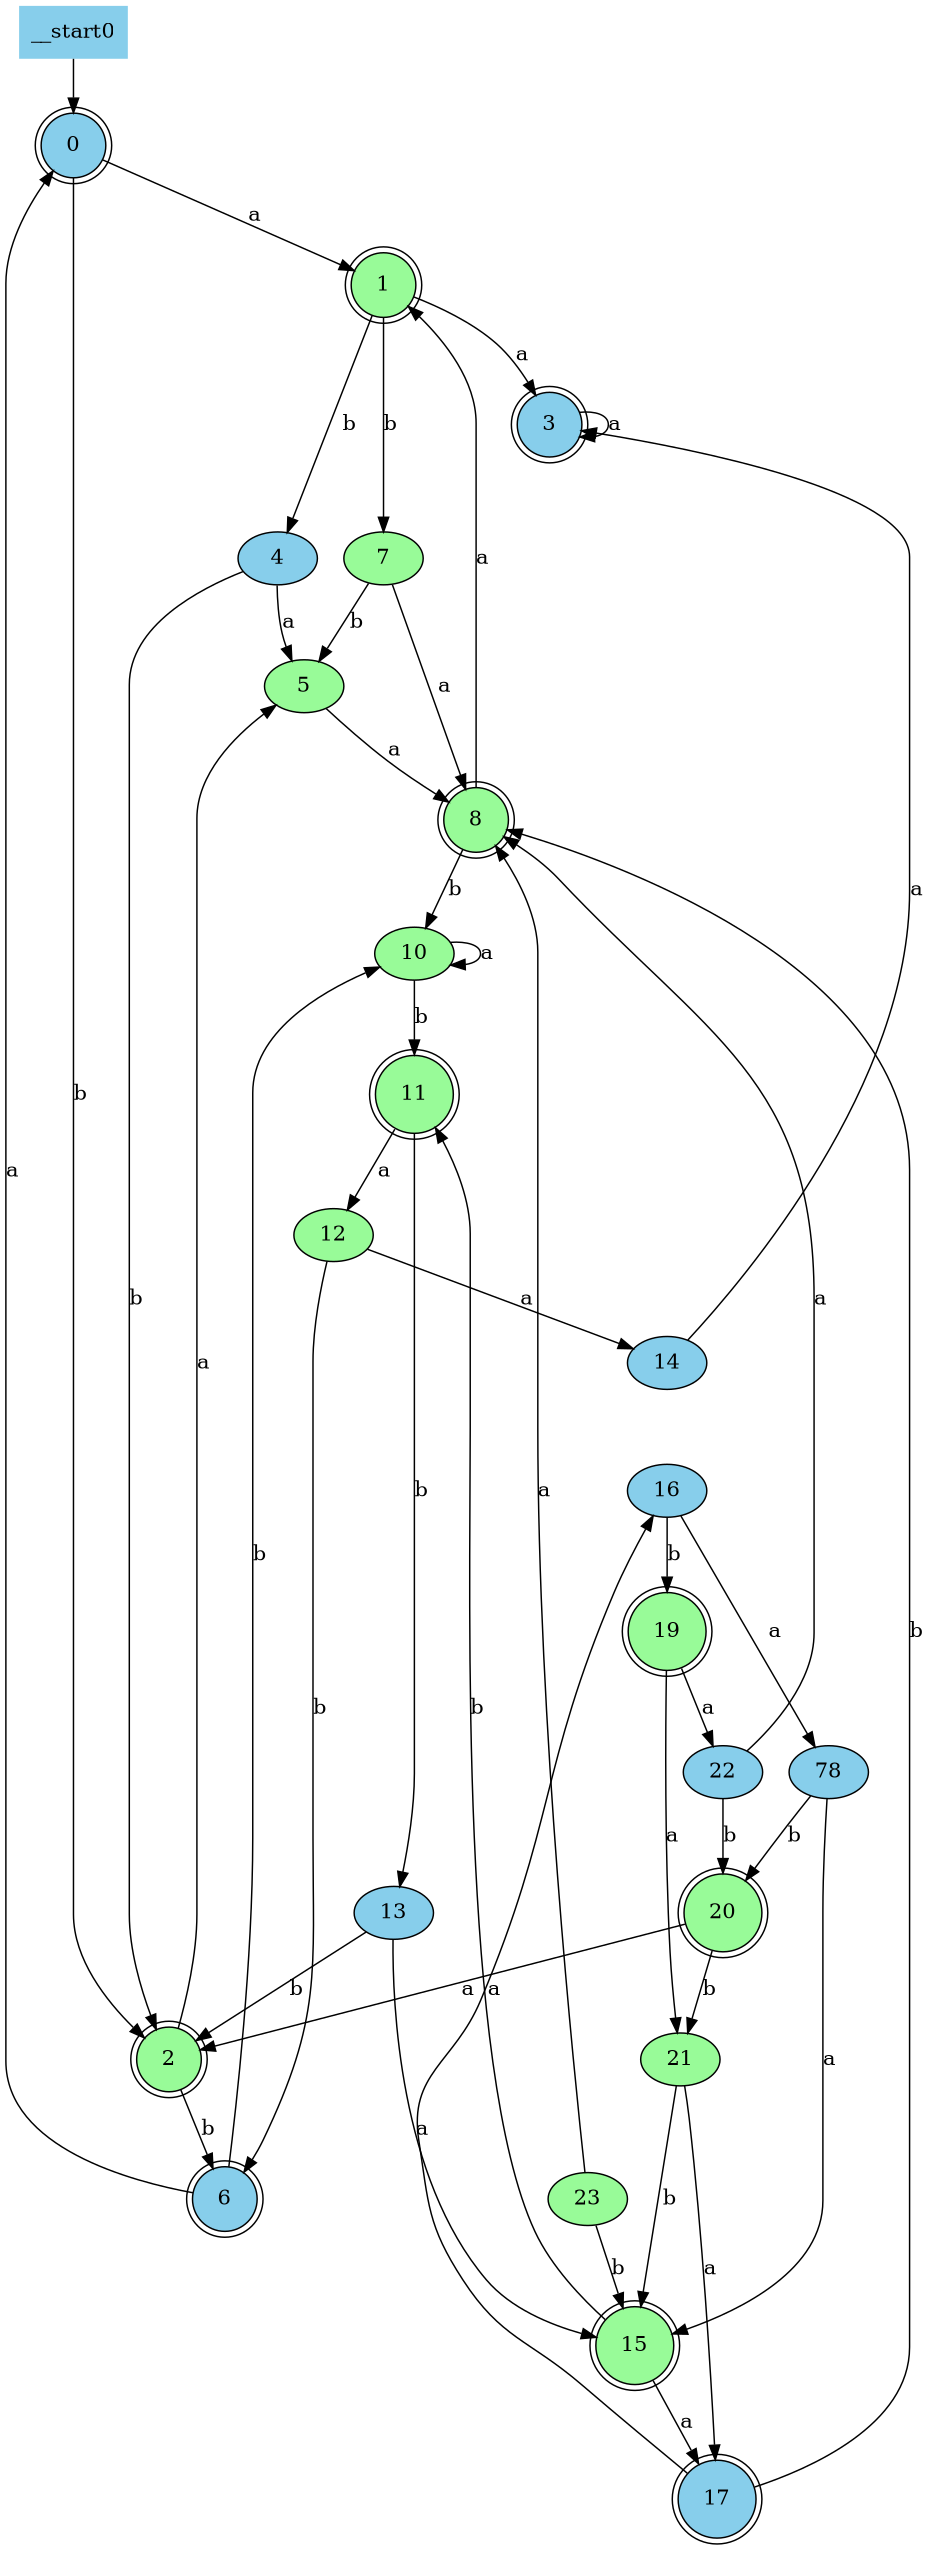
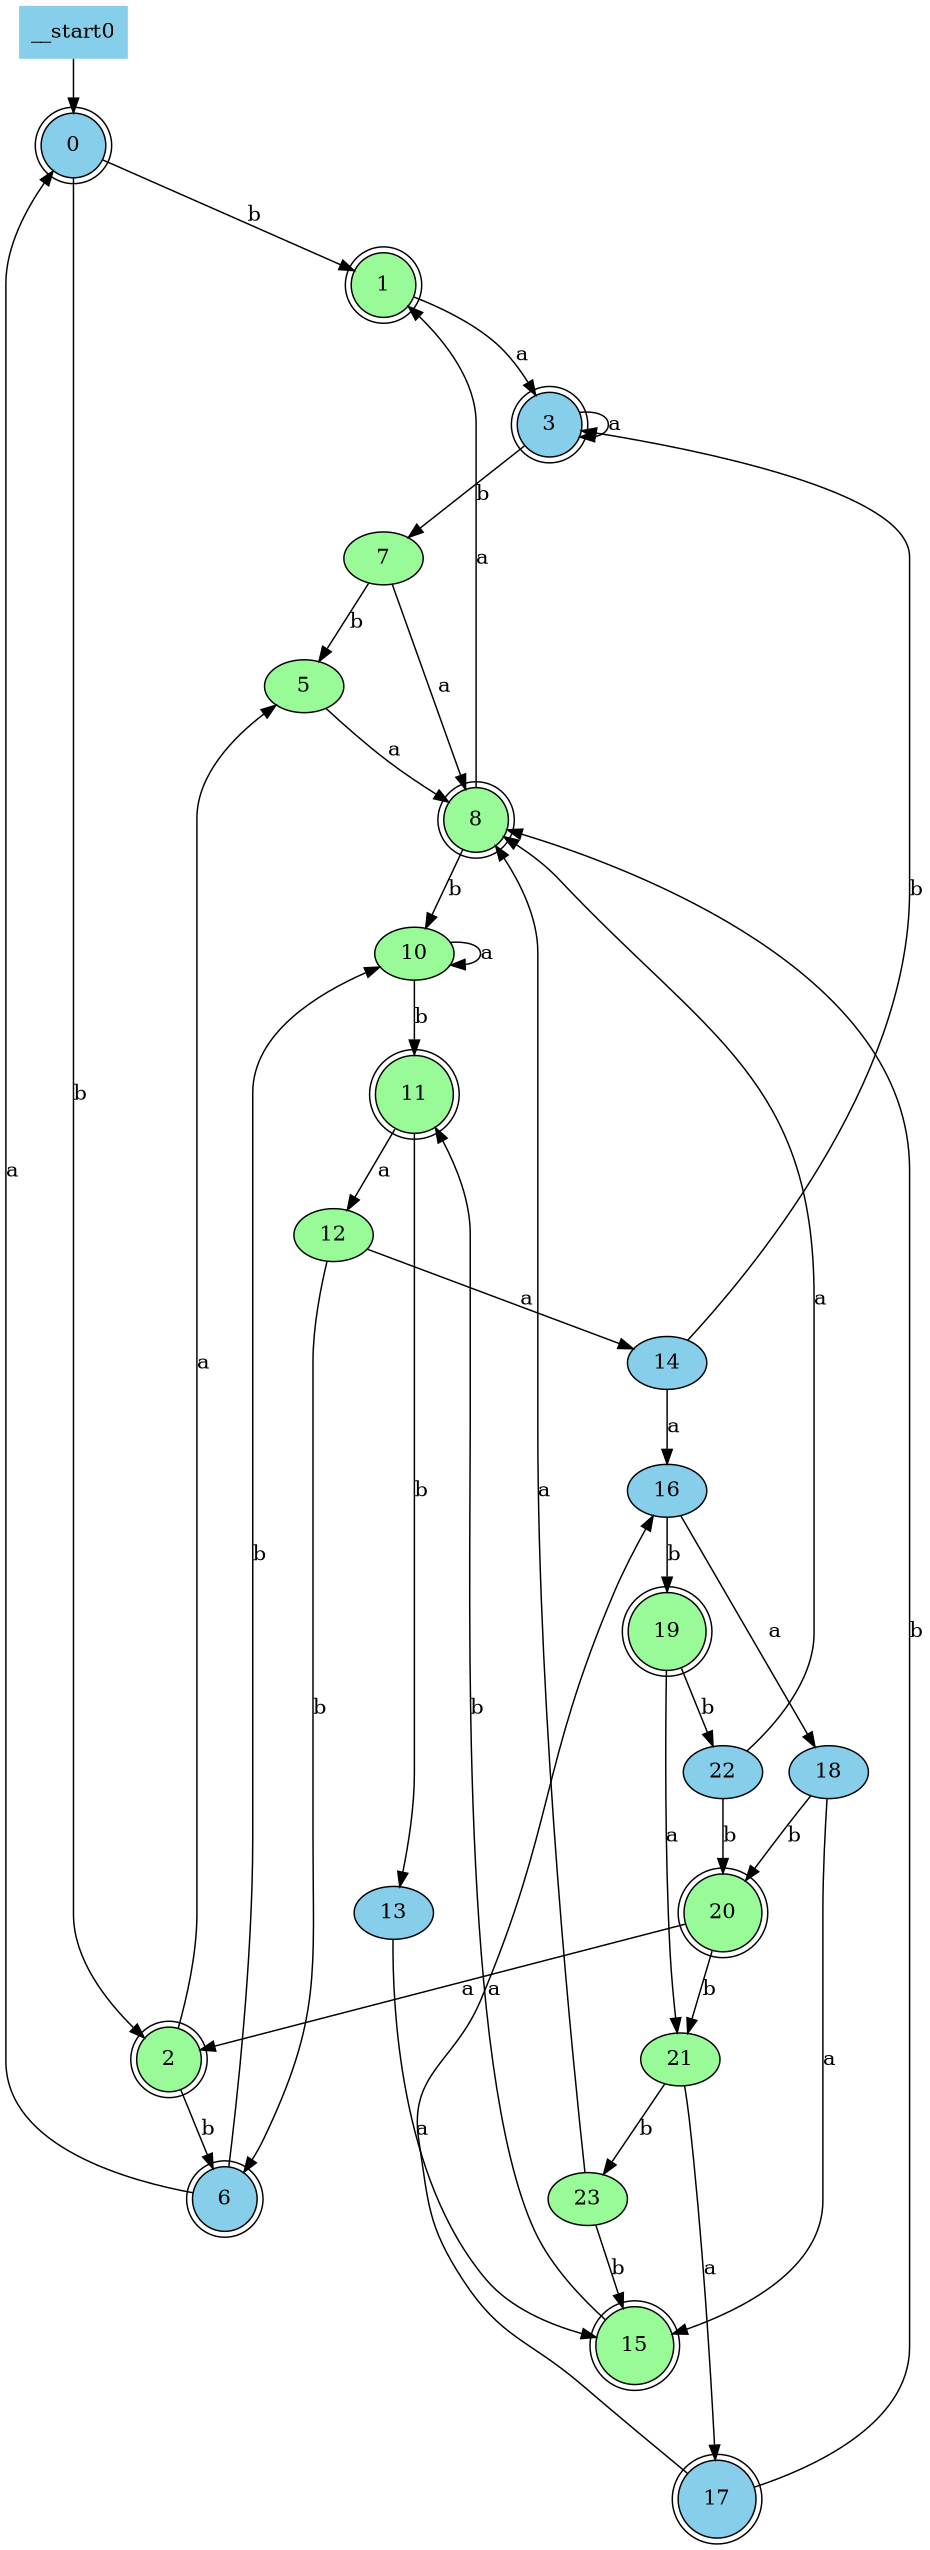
edge "0" -> "1": label "a" -> "b"
edge "1" -> "7": now "3" -> "7"
node "4": removed
edge "14" -> "3": label "a" -> "b"
edge "14" -> "16": added, label "a"
edge "19" -> "22": label "a" -> "b"
node "78": label "78" -> "18"
edge "13" -> "2": removed, label "b"
edge "21" -> "15": now "21" -> "23"
edge "15" -> "17": removed, label "a"
